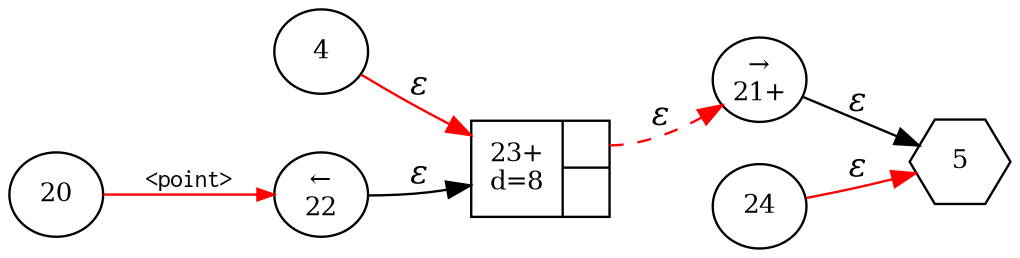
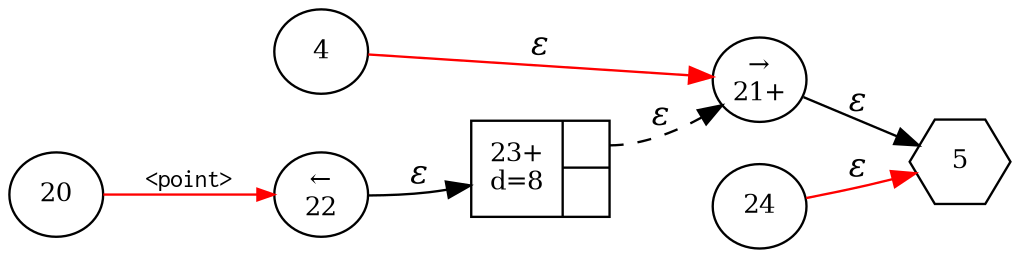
edge "4" -> "23+": now "4" -> "→ 21+"
edge "23+" -> "→ 21+": color red -> black
